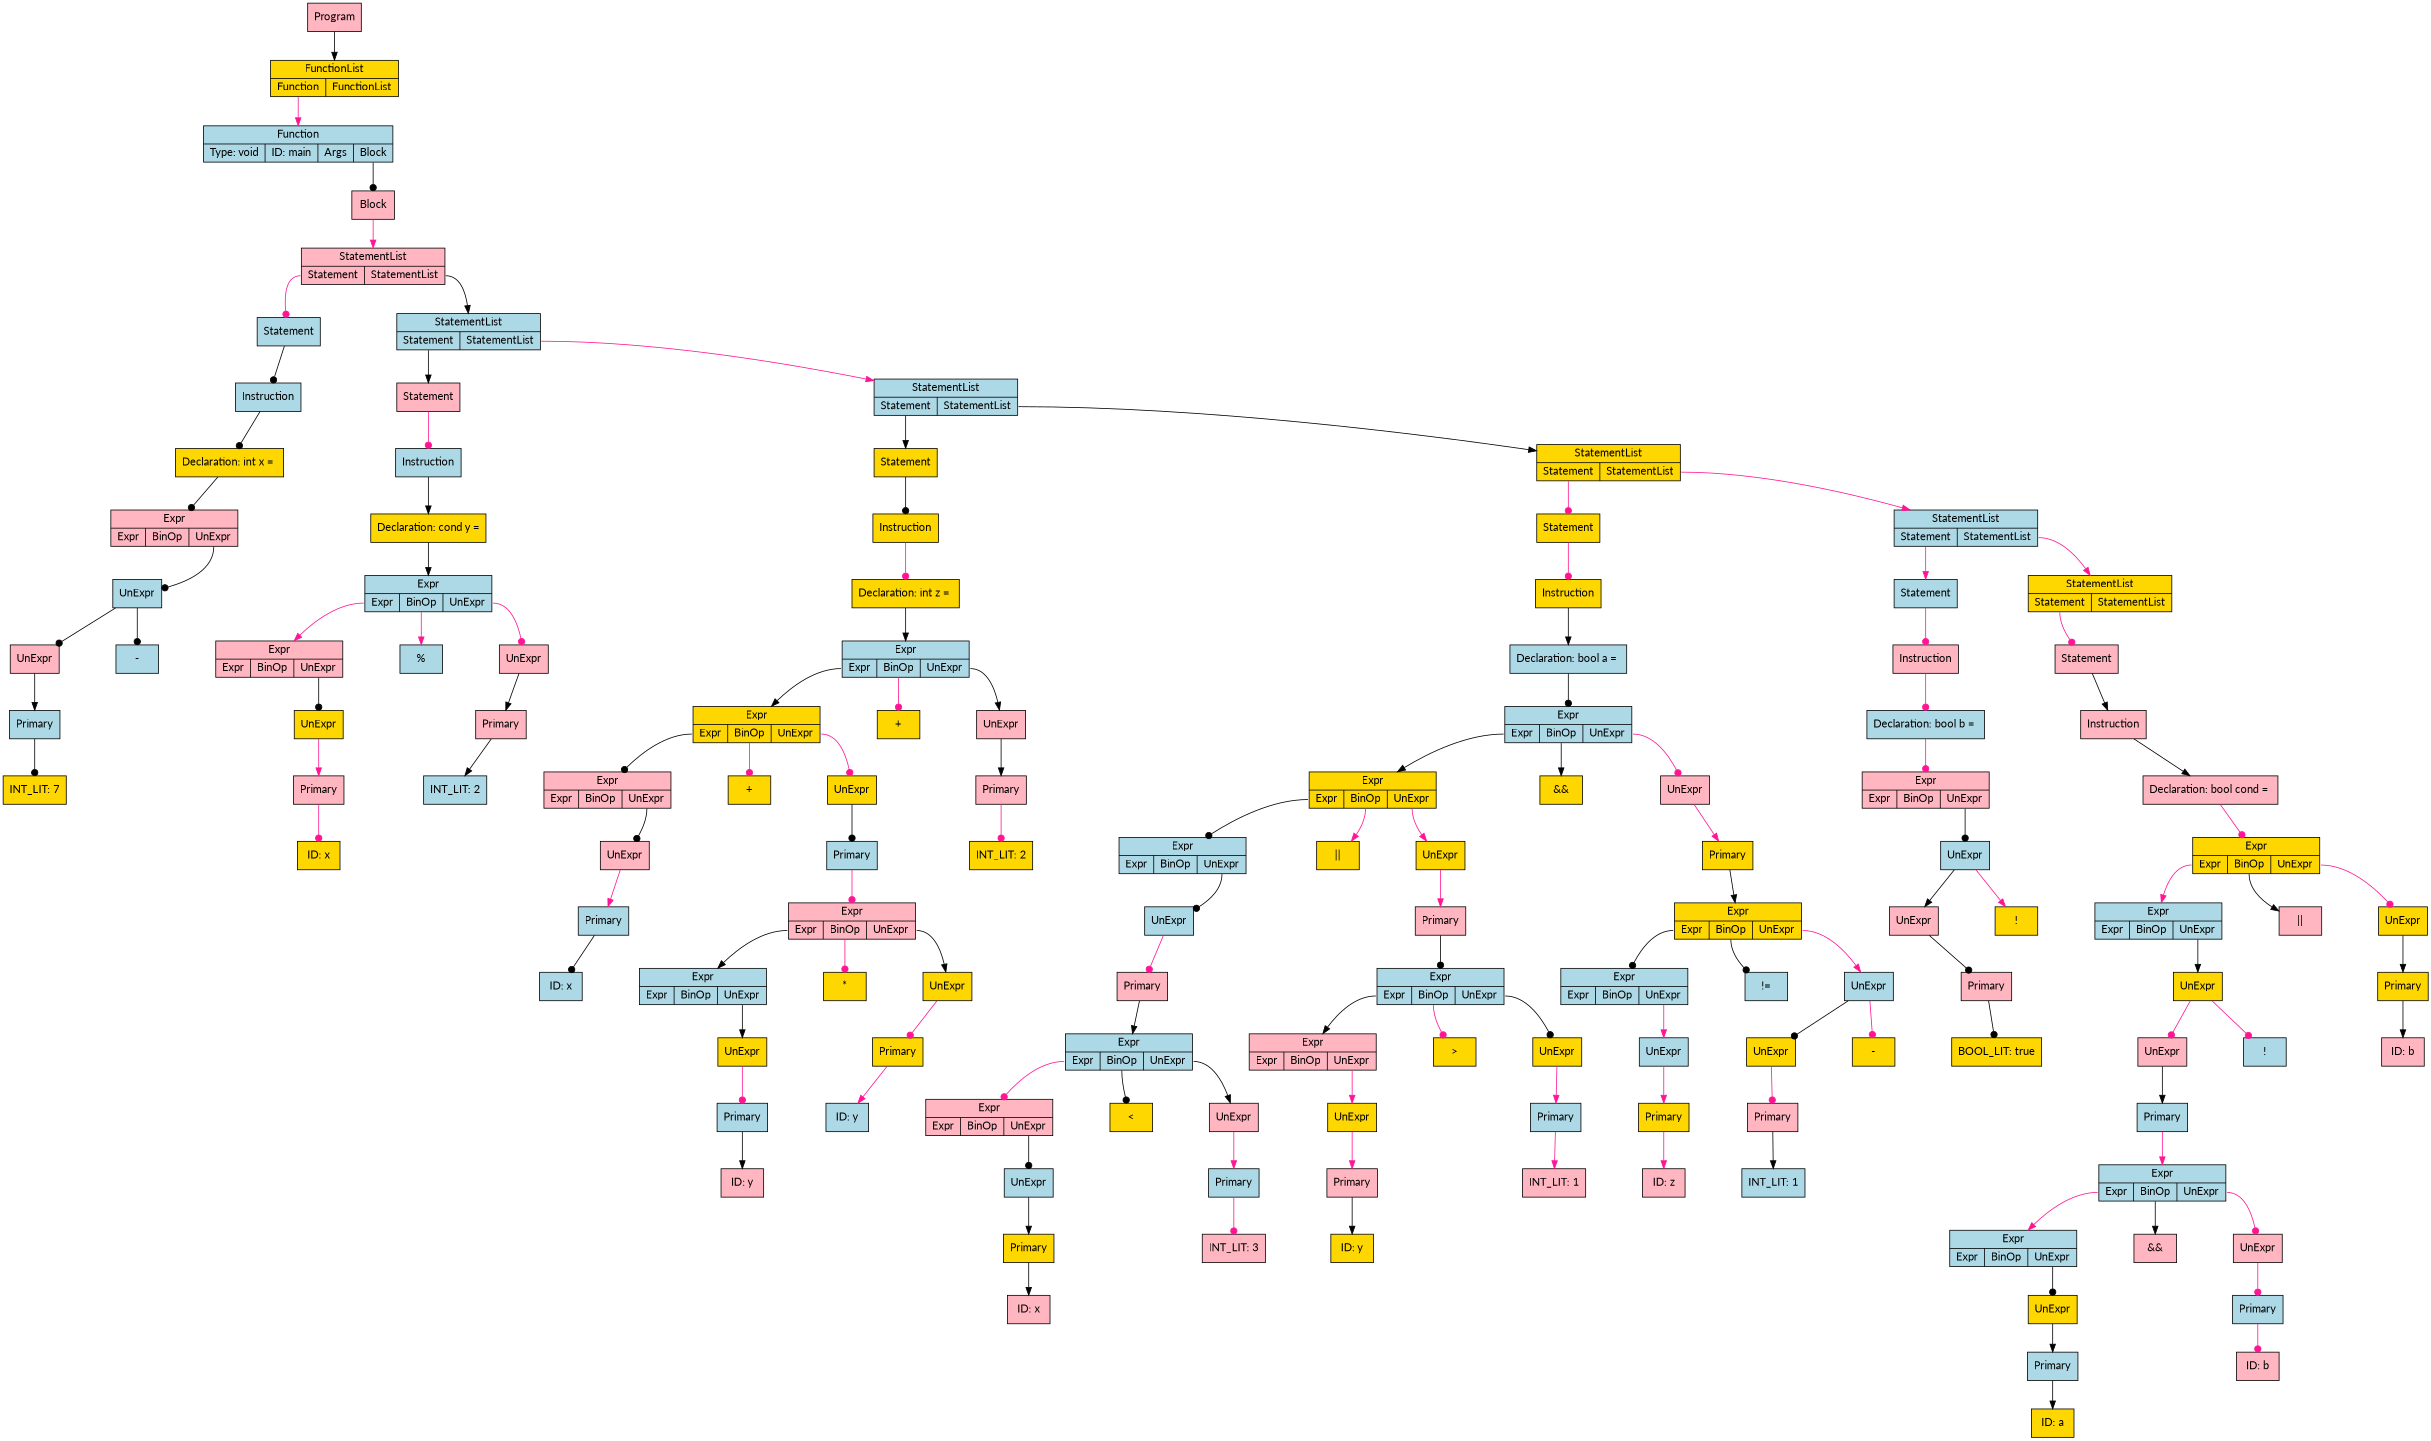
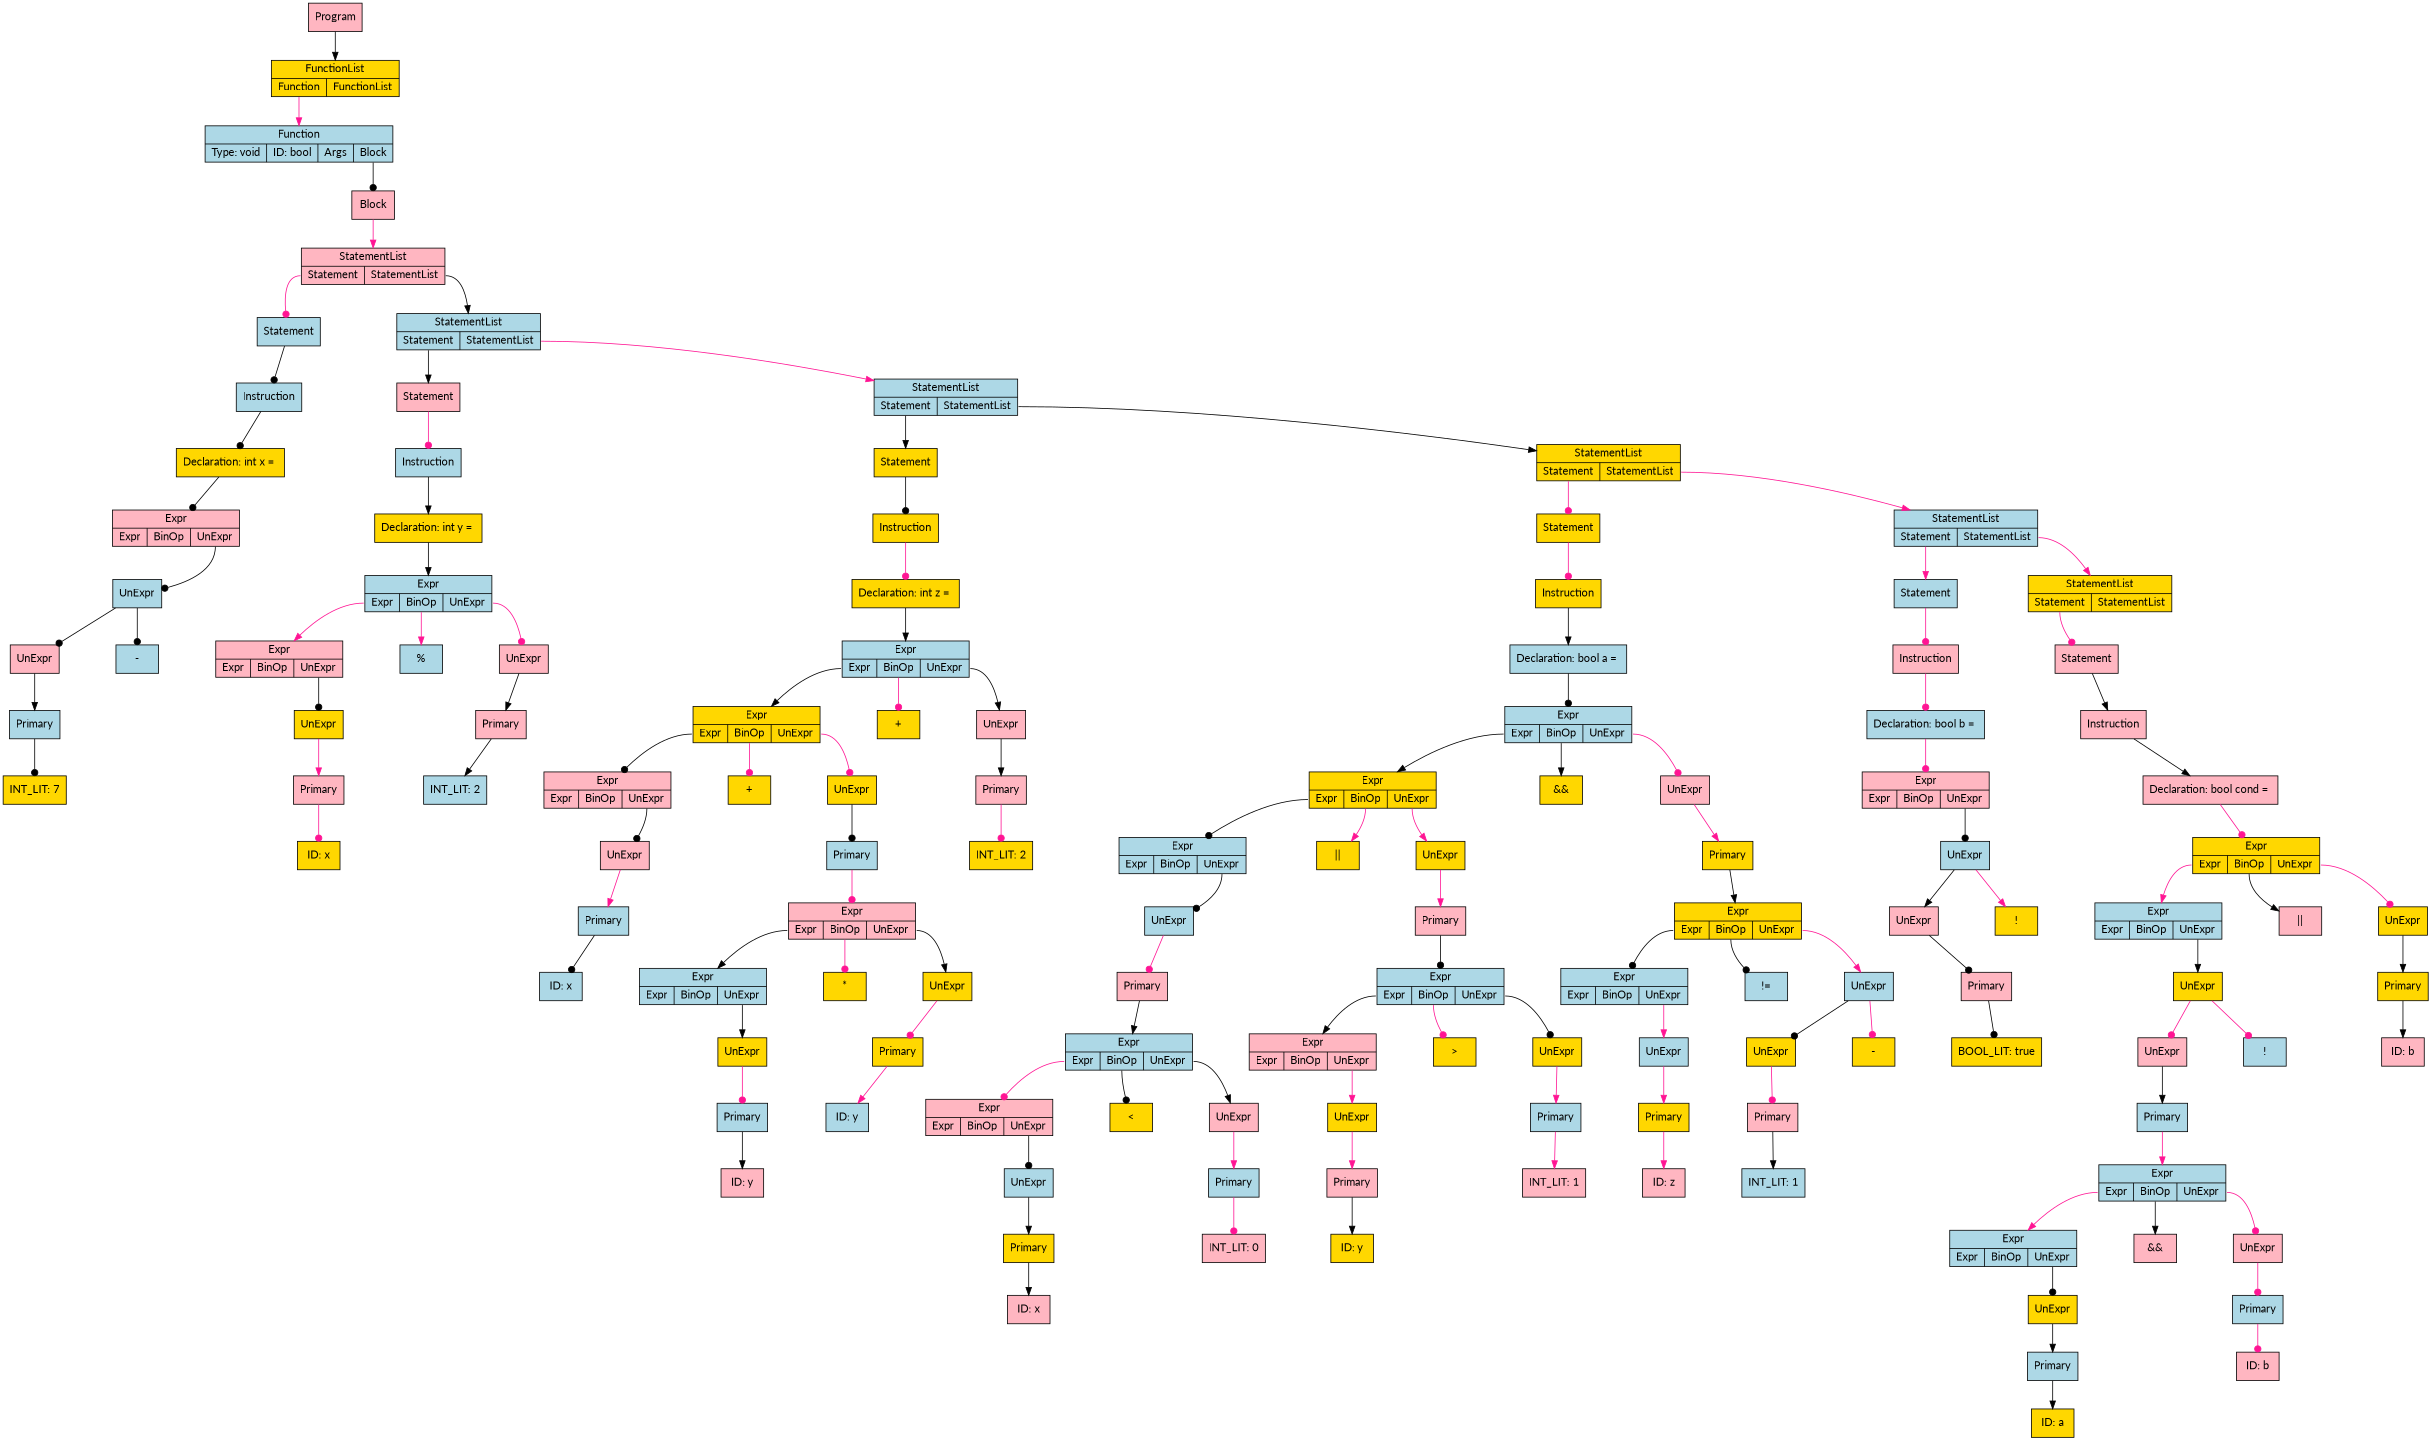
node "Function": text "ID: main" -> "ID: bool"
node "Declaration: cond y =": label "Declaration: cond y =" -> "Declaration: int y ="
node "INT_LIT: 3": label "INT_LIT: 3" -> "INT_LIT: 0"
